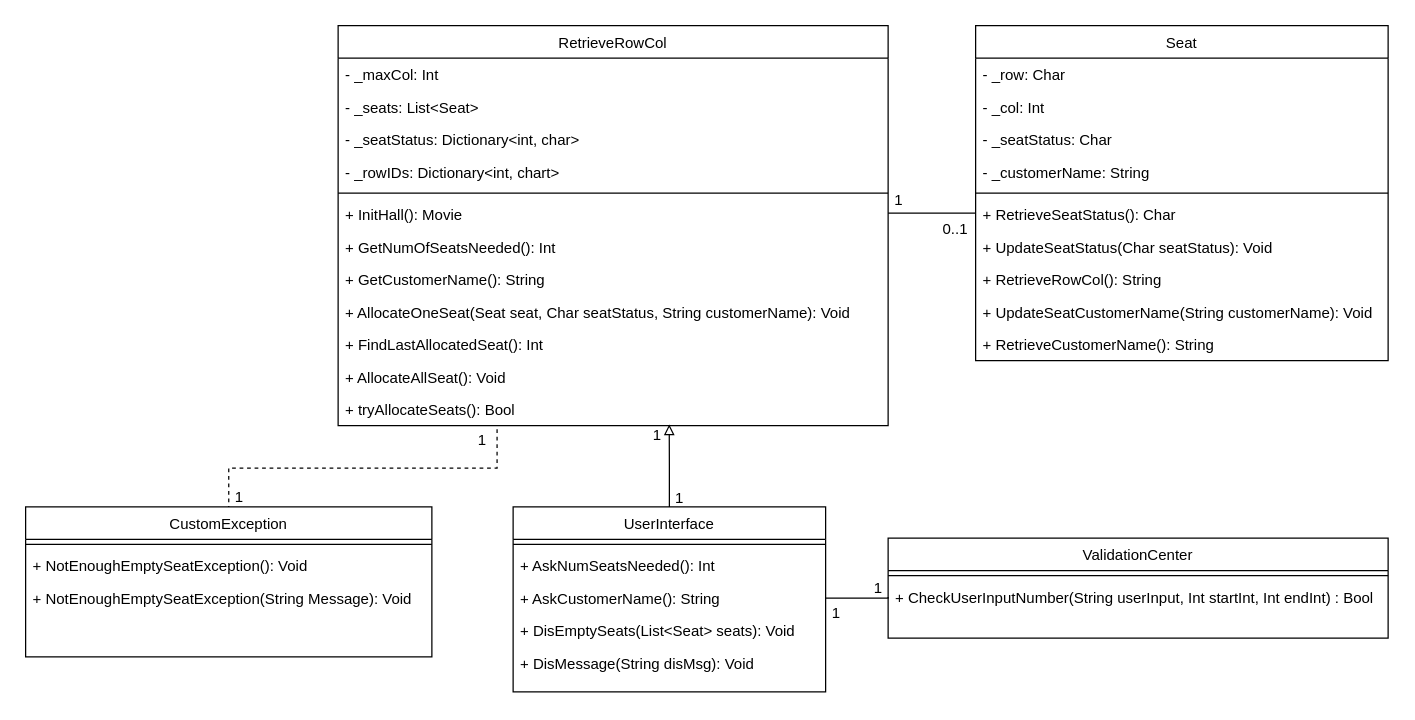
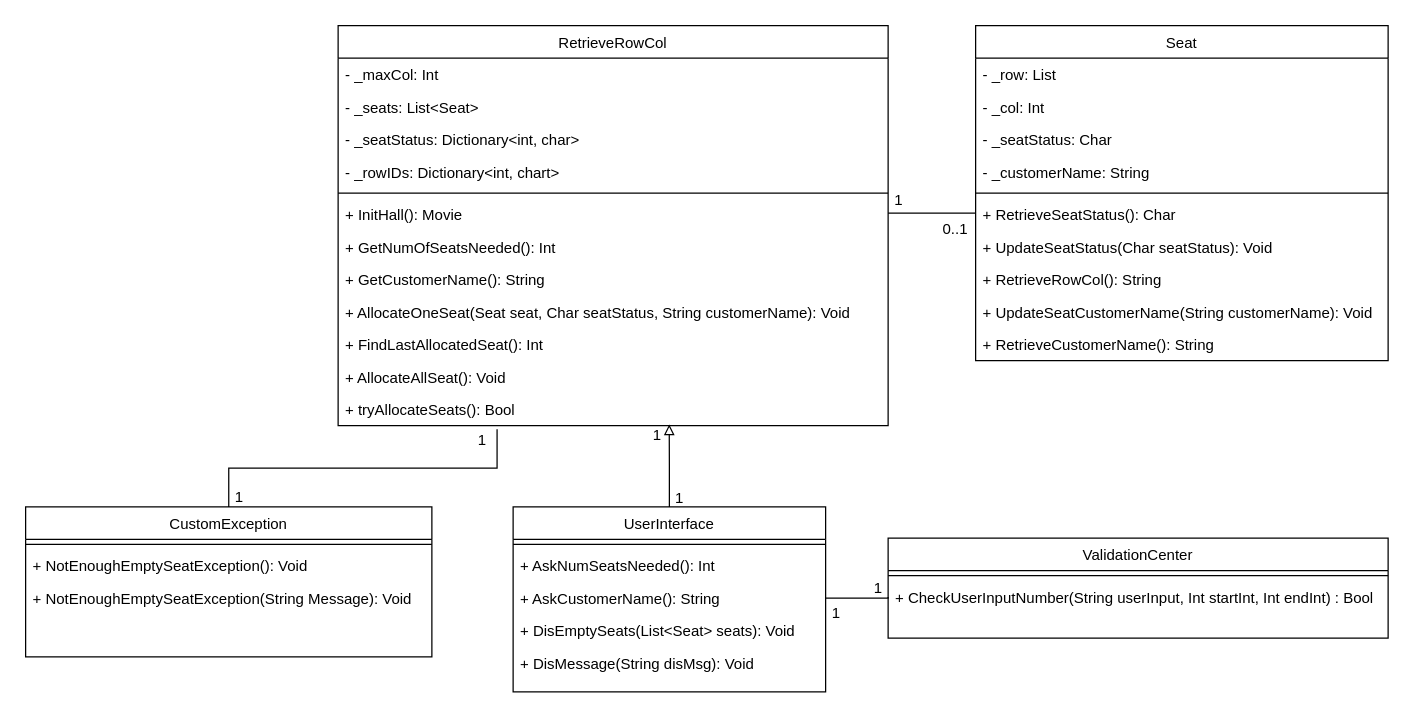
node "- _row: Char": label "- _row: Char" -> "- _row: List"
edge "+ tryAllocateSeats(): Bool" -- "CustomException": style dashed -> solid
